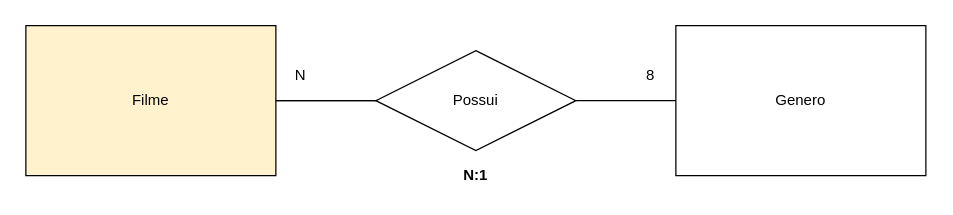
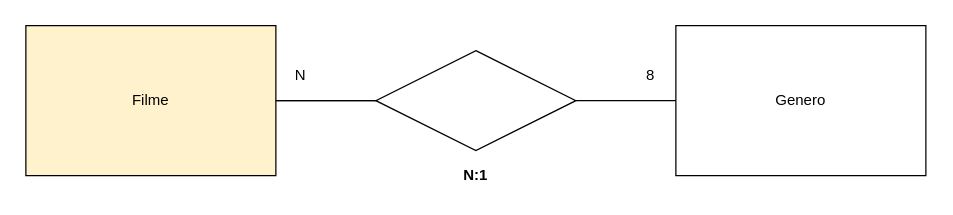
node "Possui": removed
